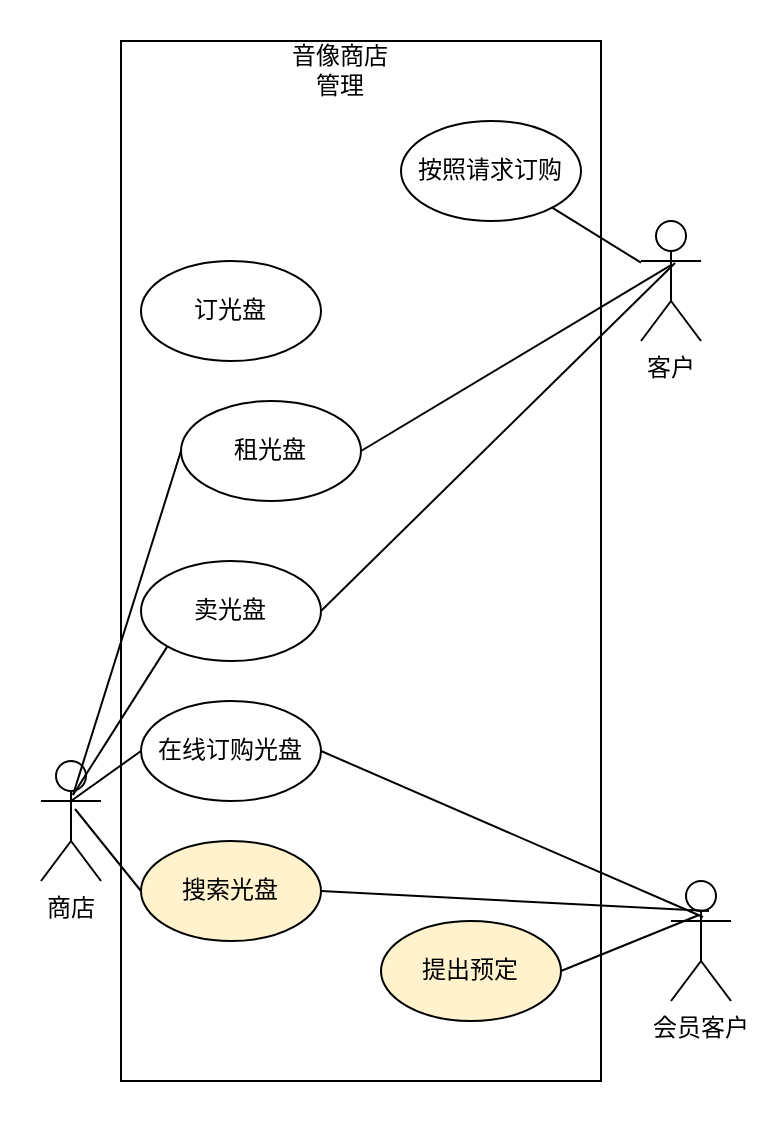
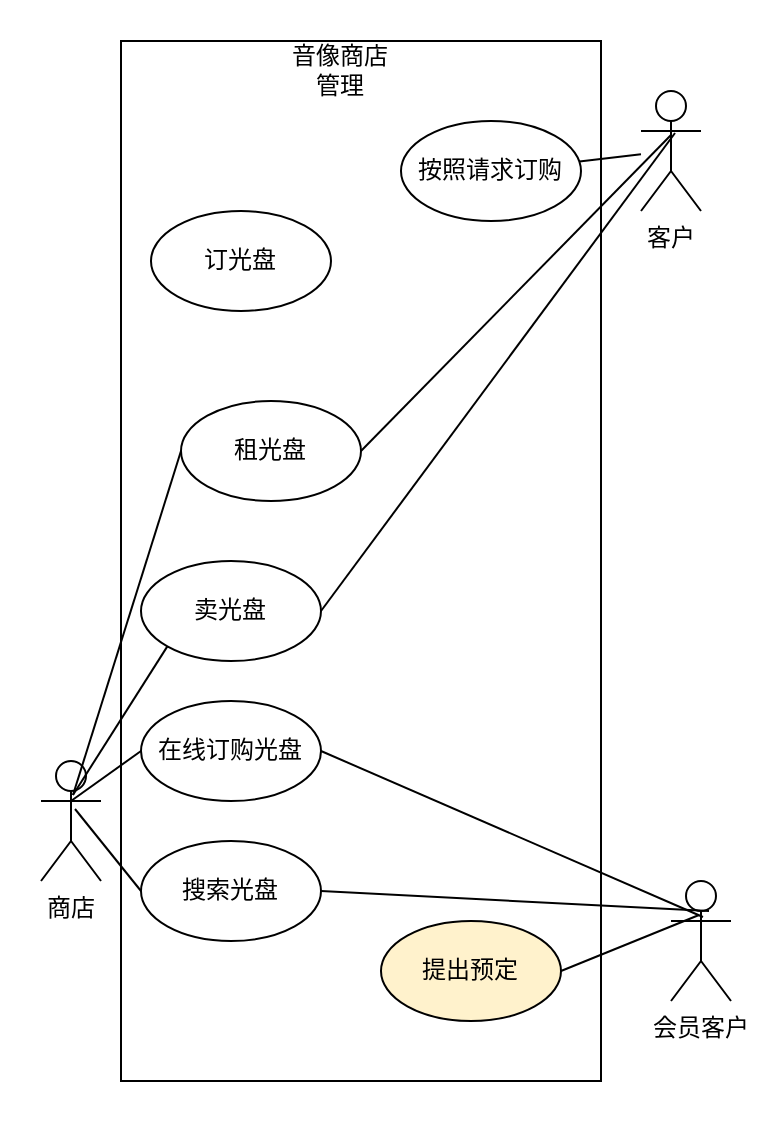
node "客户": moved (671, 281) -> (671, 151)
node "订光盘": moved (231, 311) -> (241, 261)
node "搜索光盘": fillcolor #fff2cc -> #ffffff
